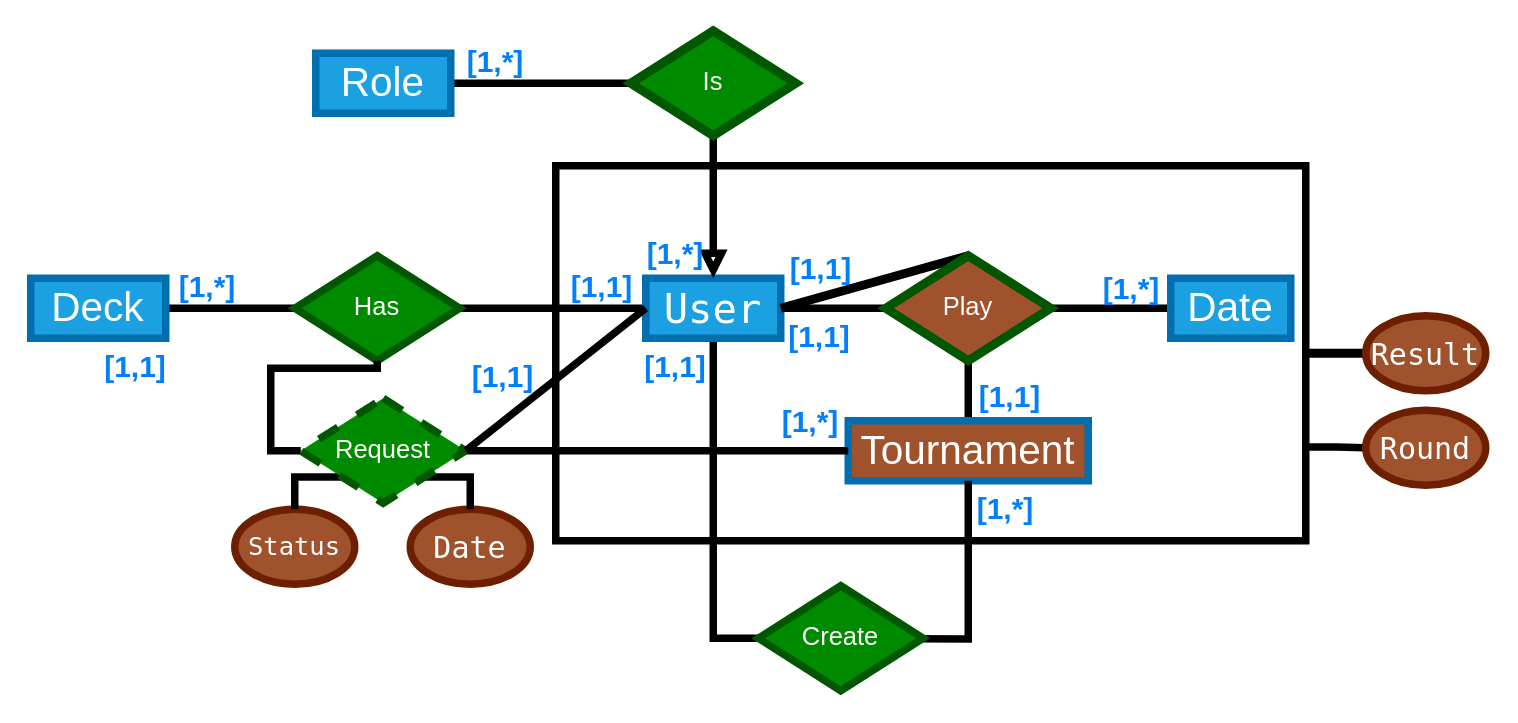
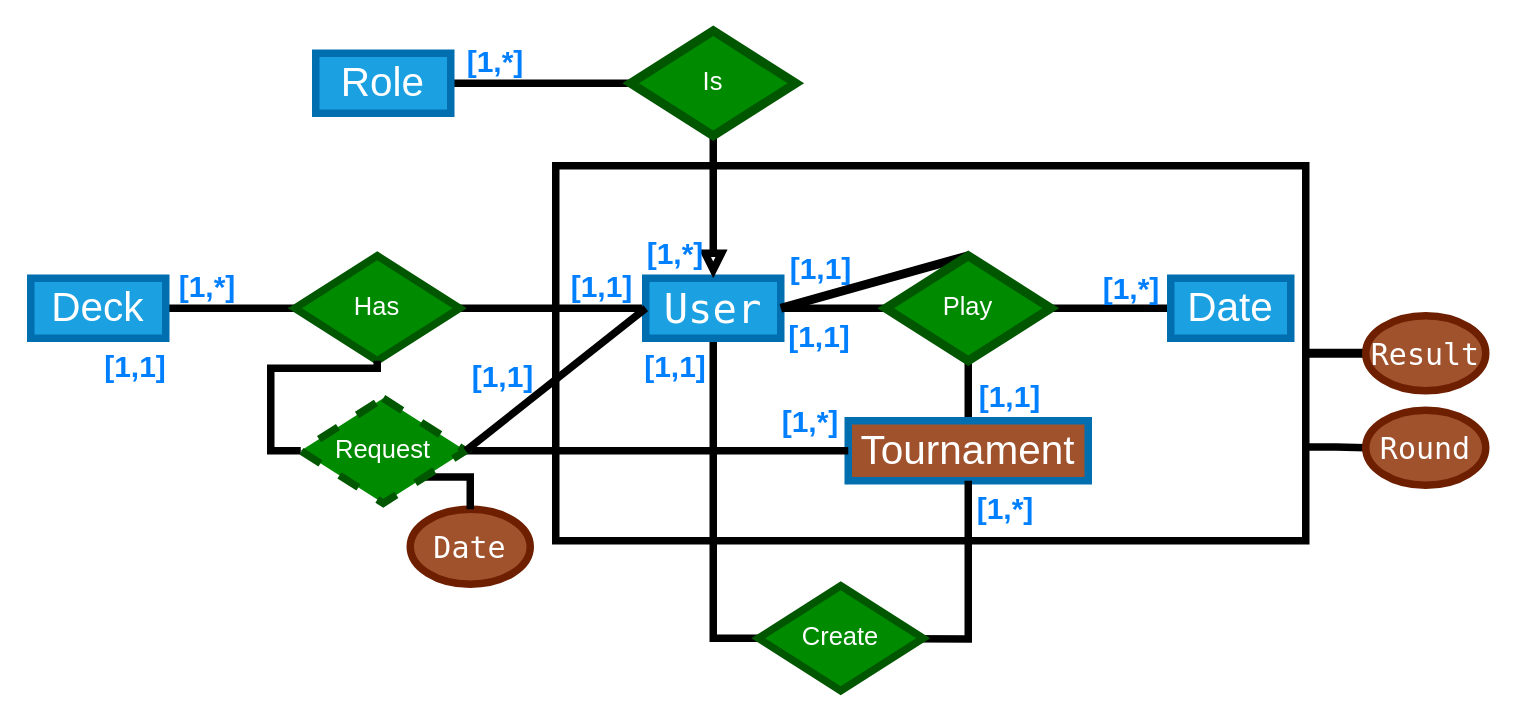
node "Play": fillcolor #a0522d -> #008a00
edge "Request" -- "Status": removed
node "Status": removed
